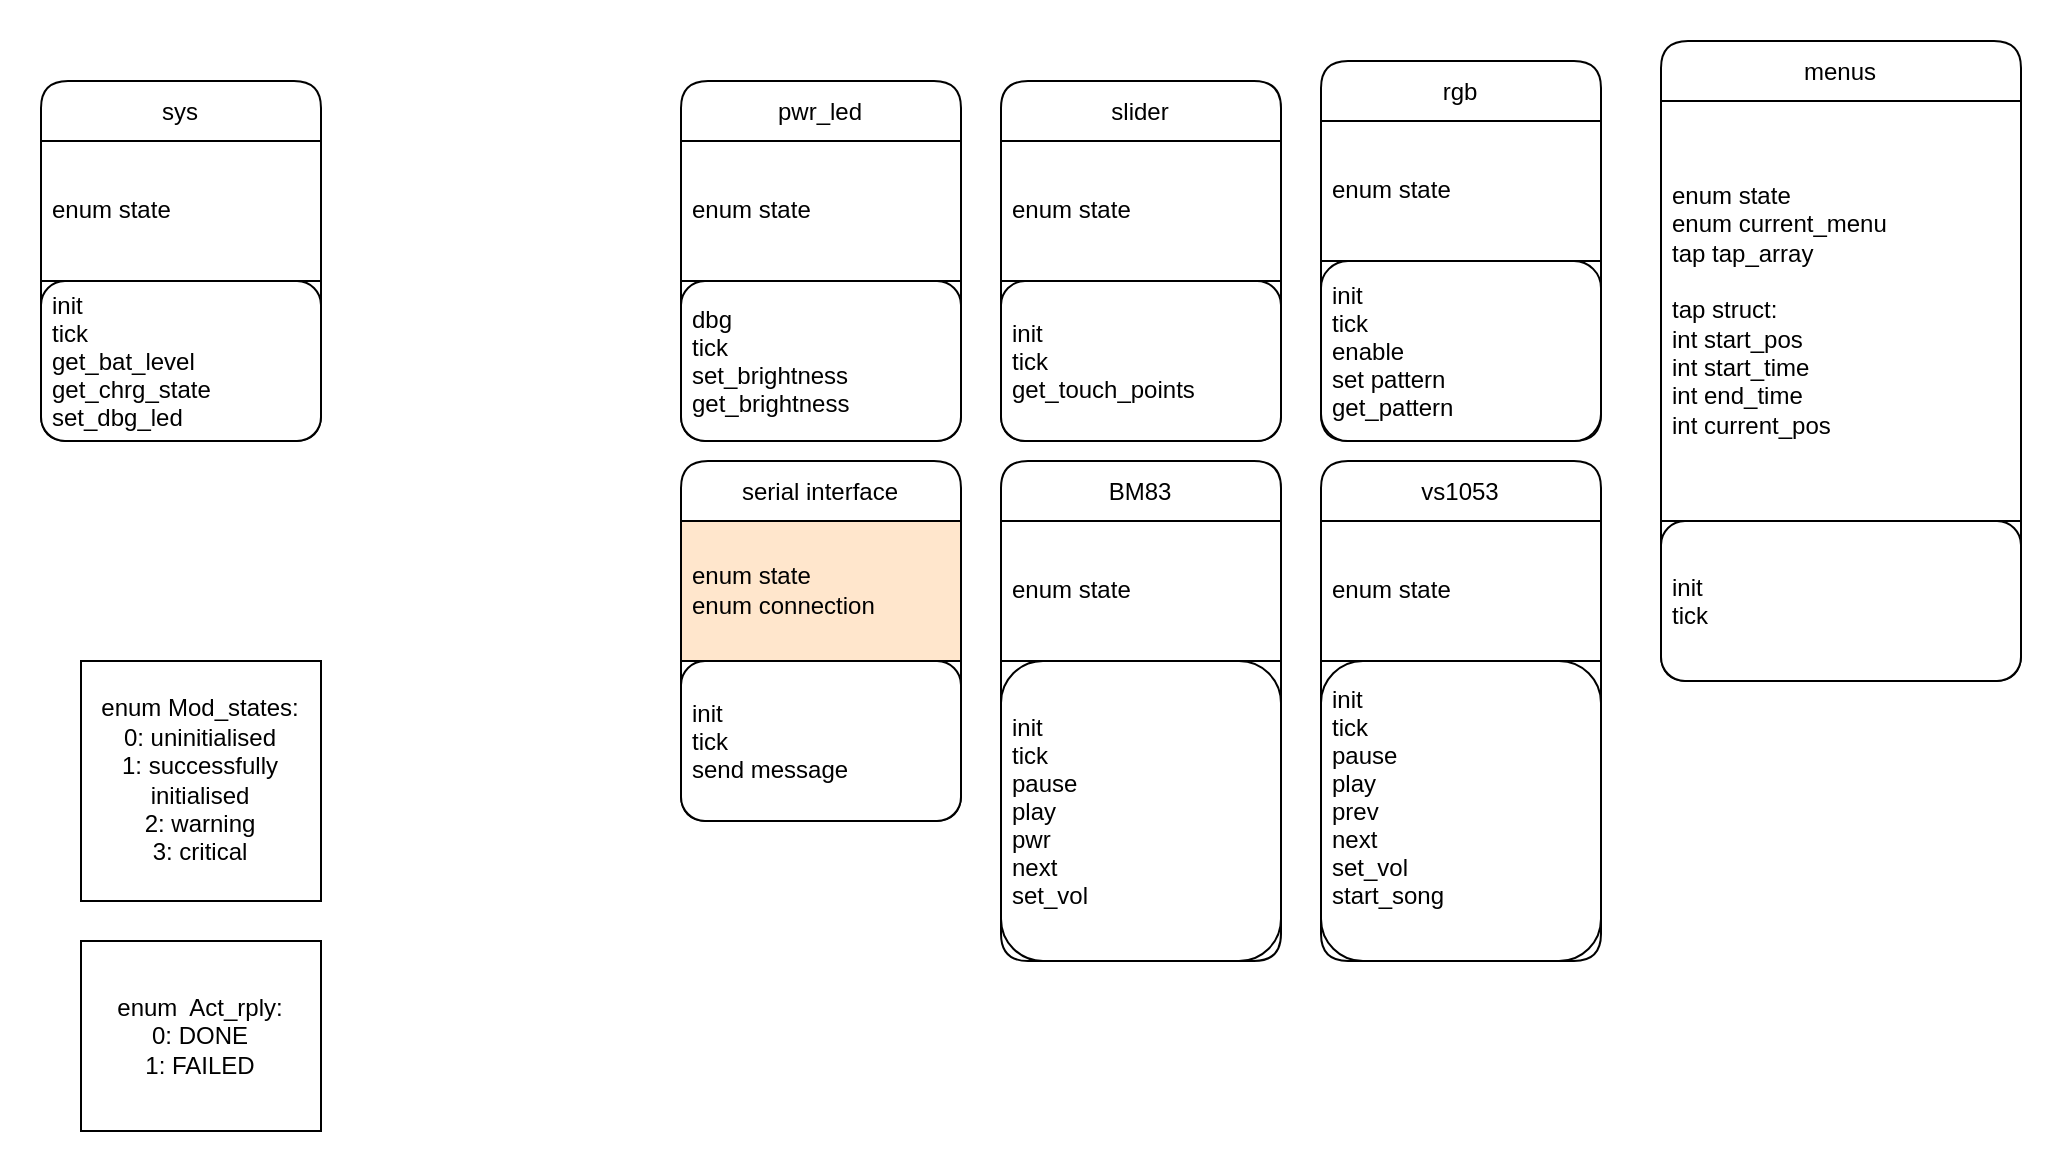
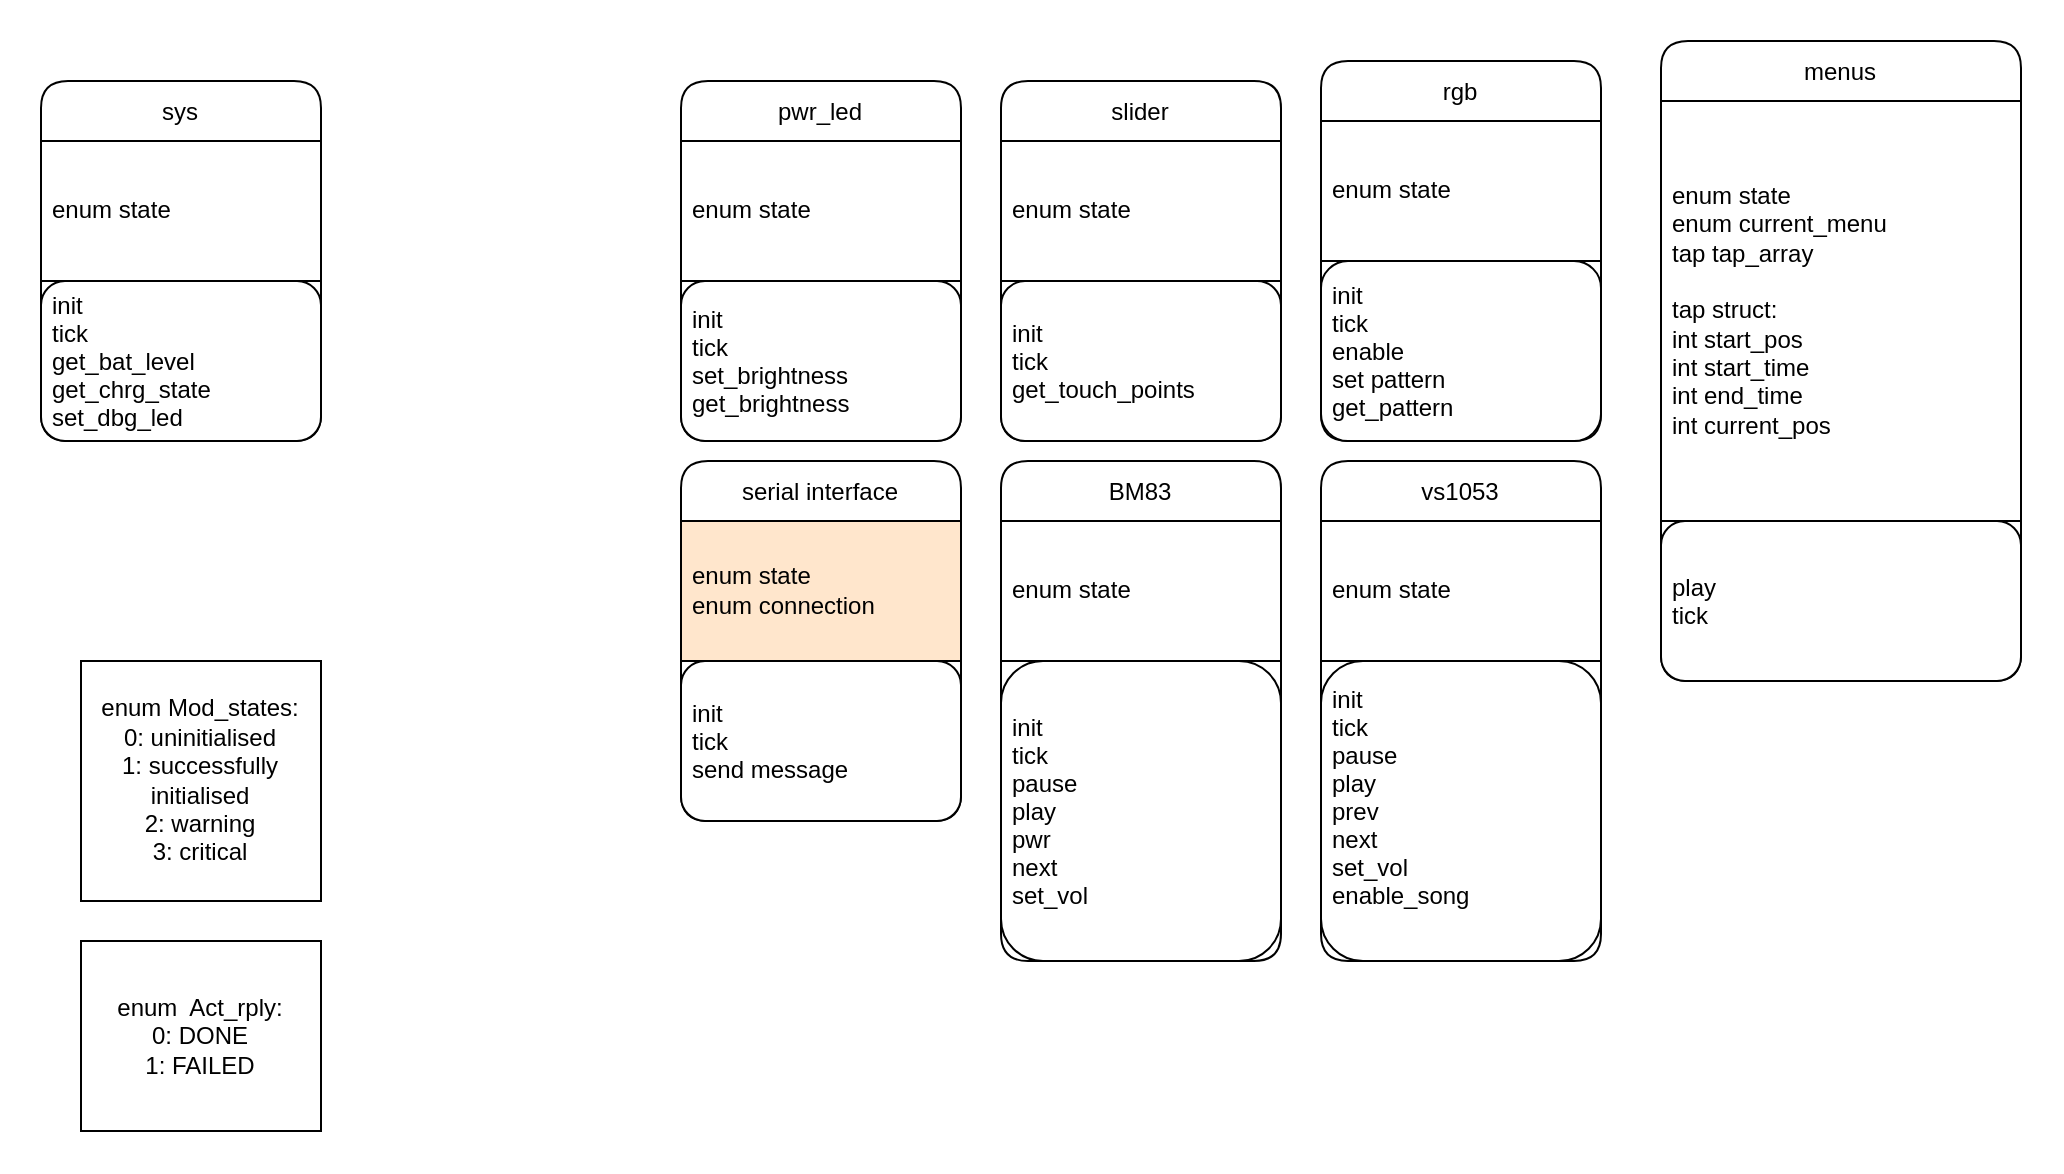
node "dbg tick set_brightness get_brightness": label "dbg tick set_brightness get_brightness" -> "init tick set_brightness get_brightness"
node "init tick": label "init tick" -> "play tick"
node "init tick pause play prev next set_vol start_song": label "init tick pause play prev next set_vol start_song" -> "init tick pause play prev next set_vol enable_song"
